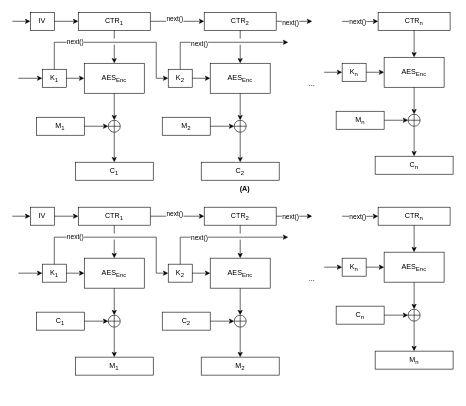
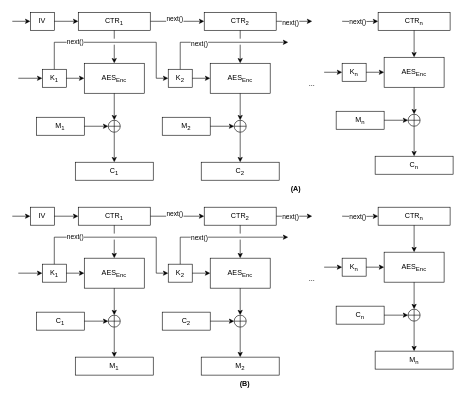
node "(A)": moved (245, 189) -> (296, 189)
node "(B)": added
